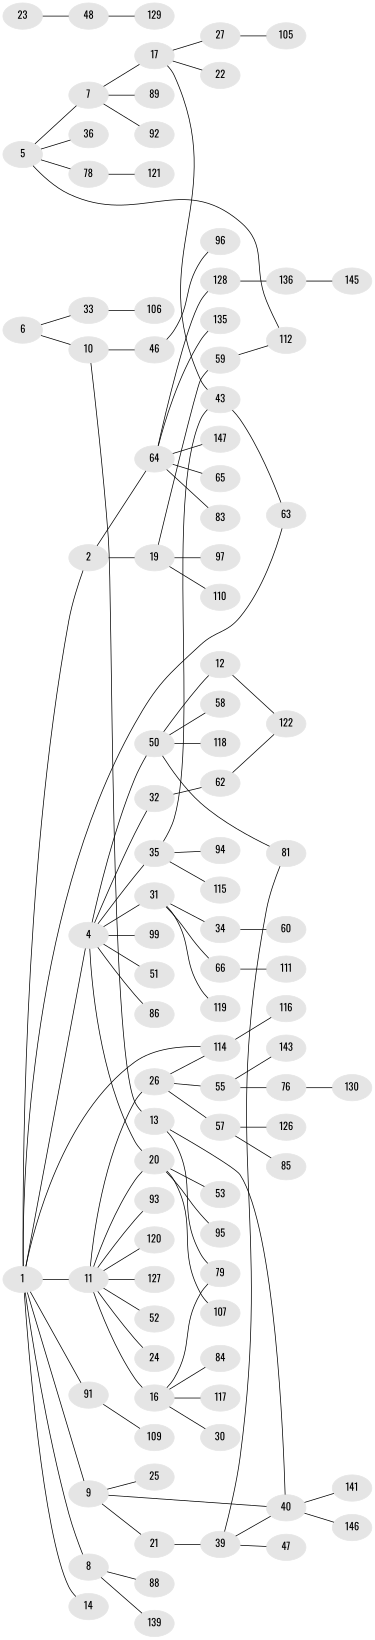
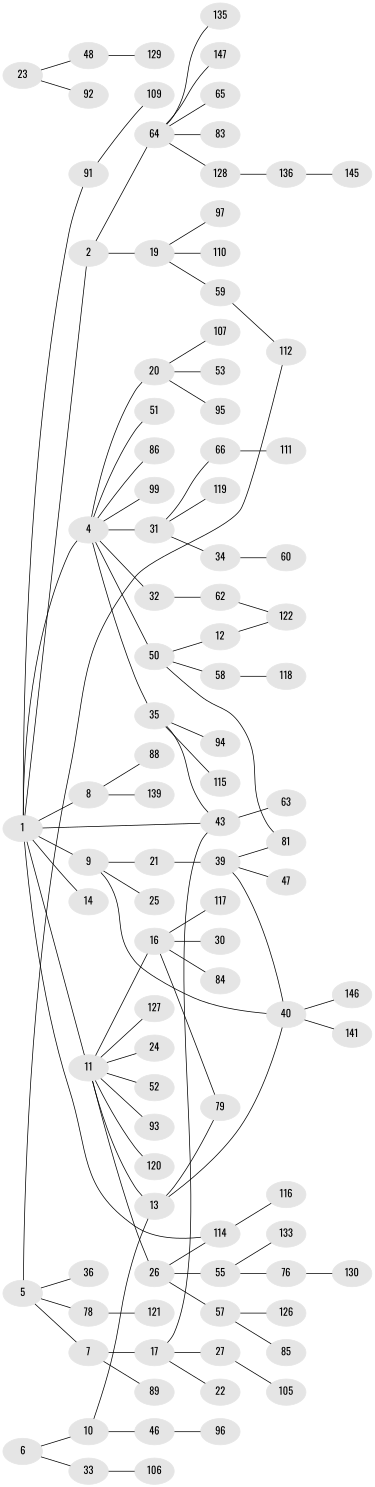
edge "7" -- "92": now "23" -- "92"
edge "50" -- "118": now "58" -- "118"
edge "63" -- "1": now "43" -- "1"
node "143": label "143" -> "133"
edge "20" -- "11": now "13" -- "11"
